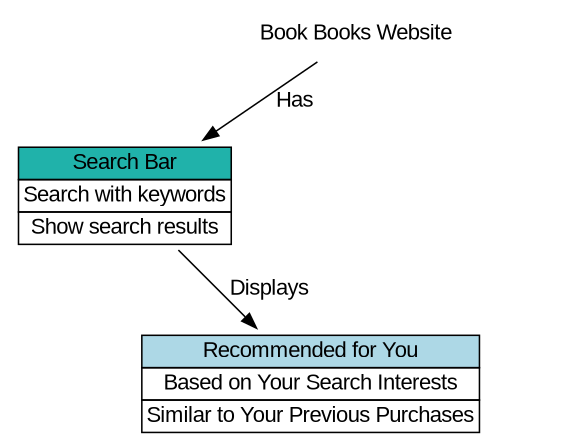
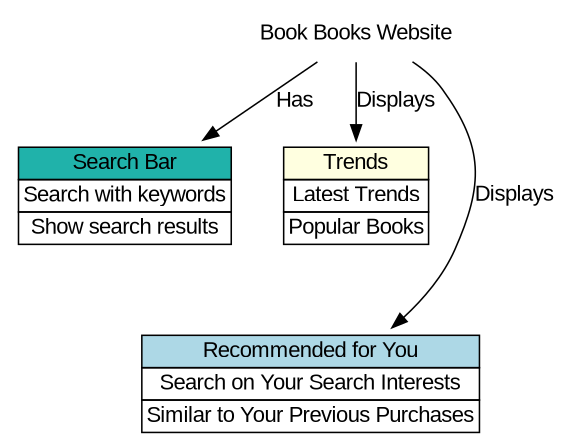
node "Trends": added
edge "Search Bar" -> "Recommended for You": now "Book Books Website" -> "Recommended for You"
node "Recommended for You": text "Based on Your Search Interests" -> "Search on Your Search Interests"
